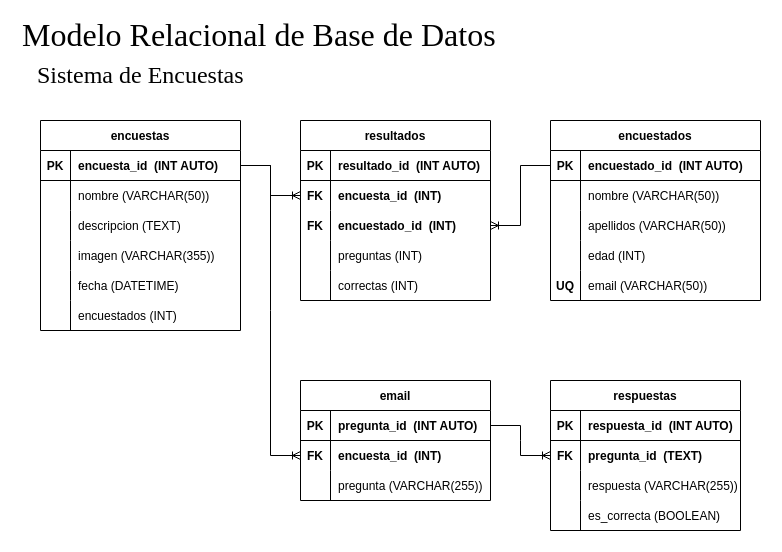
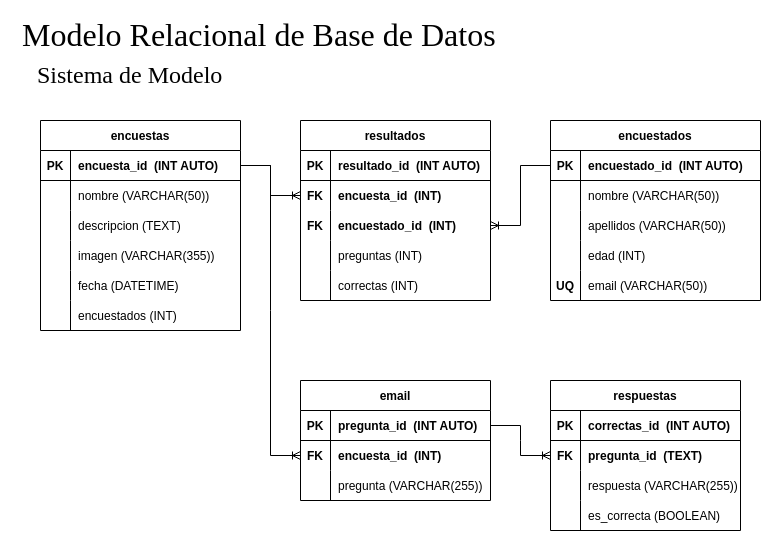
node "Sistema de Encuestas": label "Sistema de Encuestas" -> "Sistema de Modelo"
node "respuesta_id (INT AUTO)": label "respuesta_id (INT AUTO)" -> "correctas_id (INT AUTO)"
